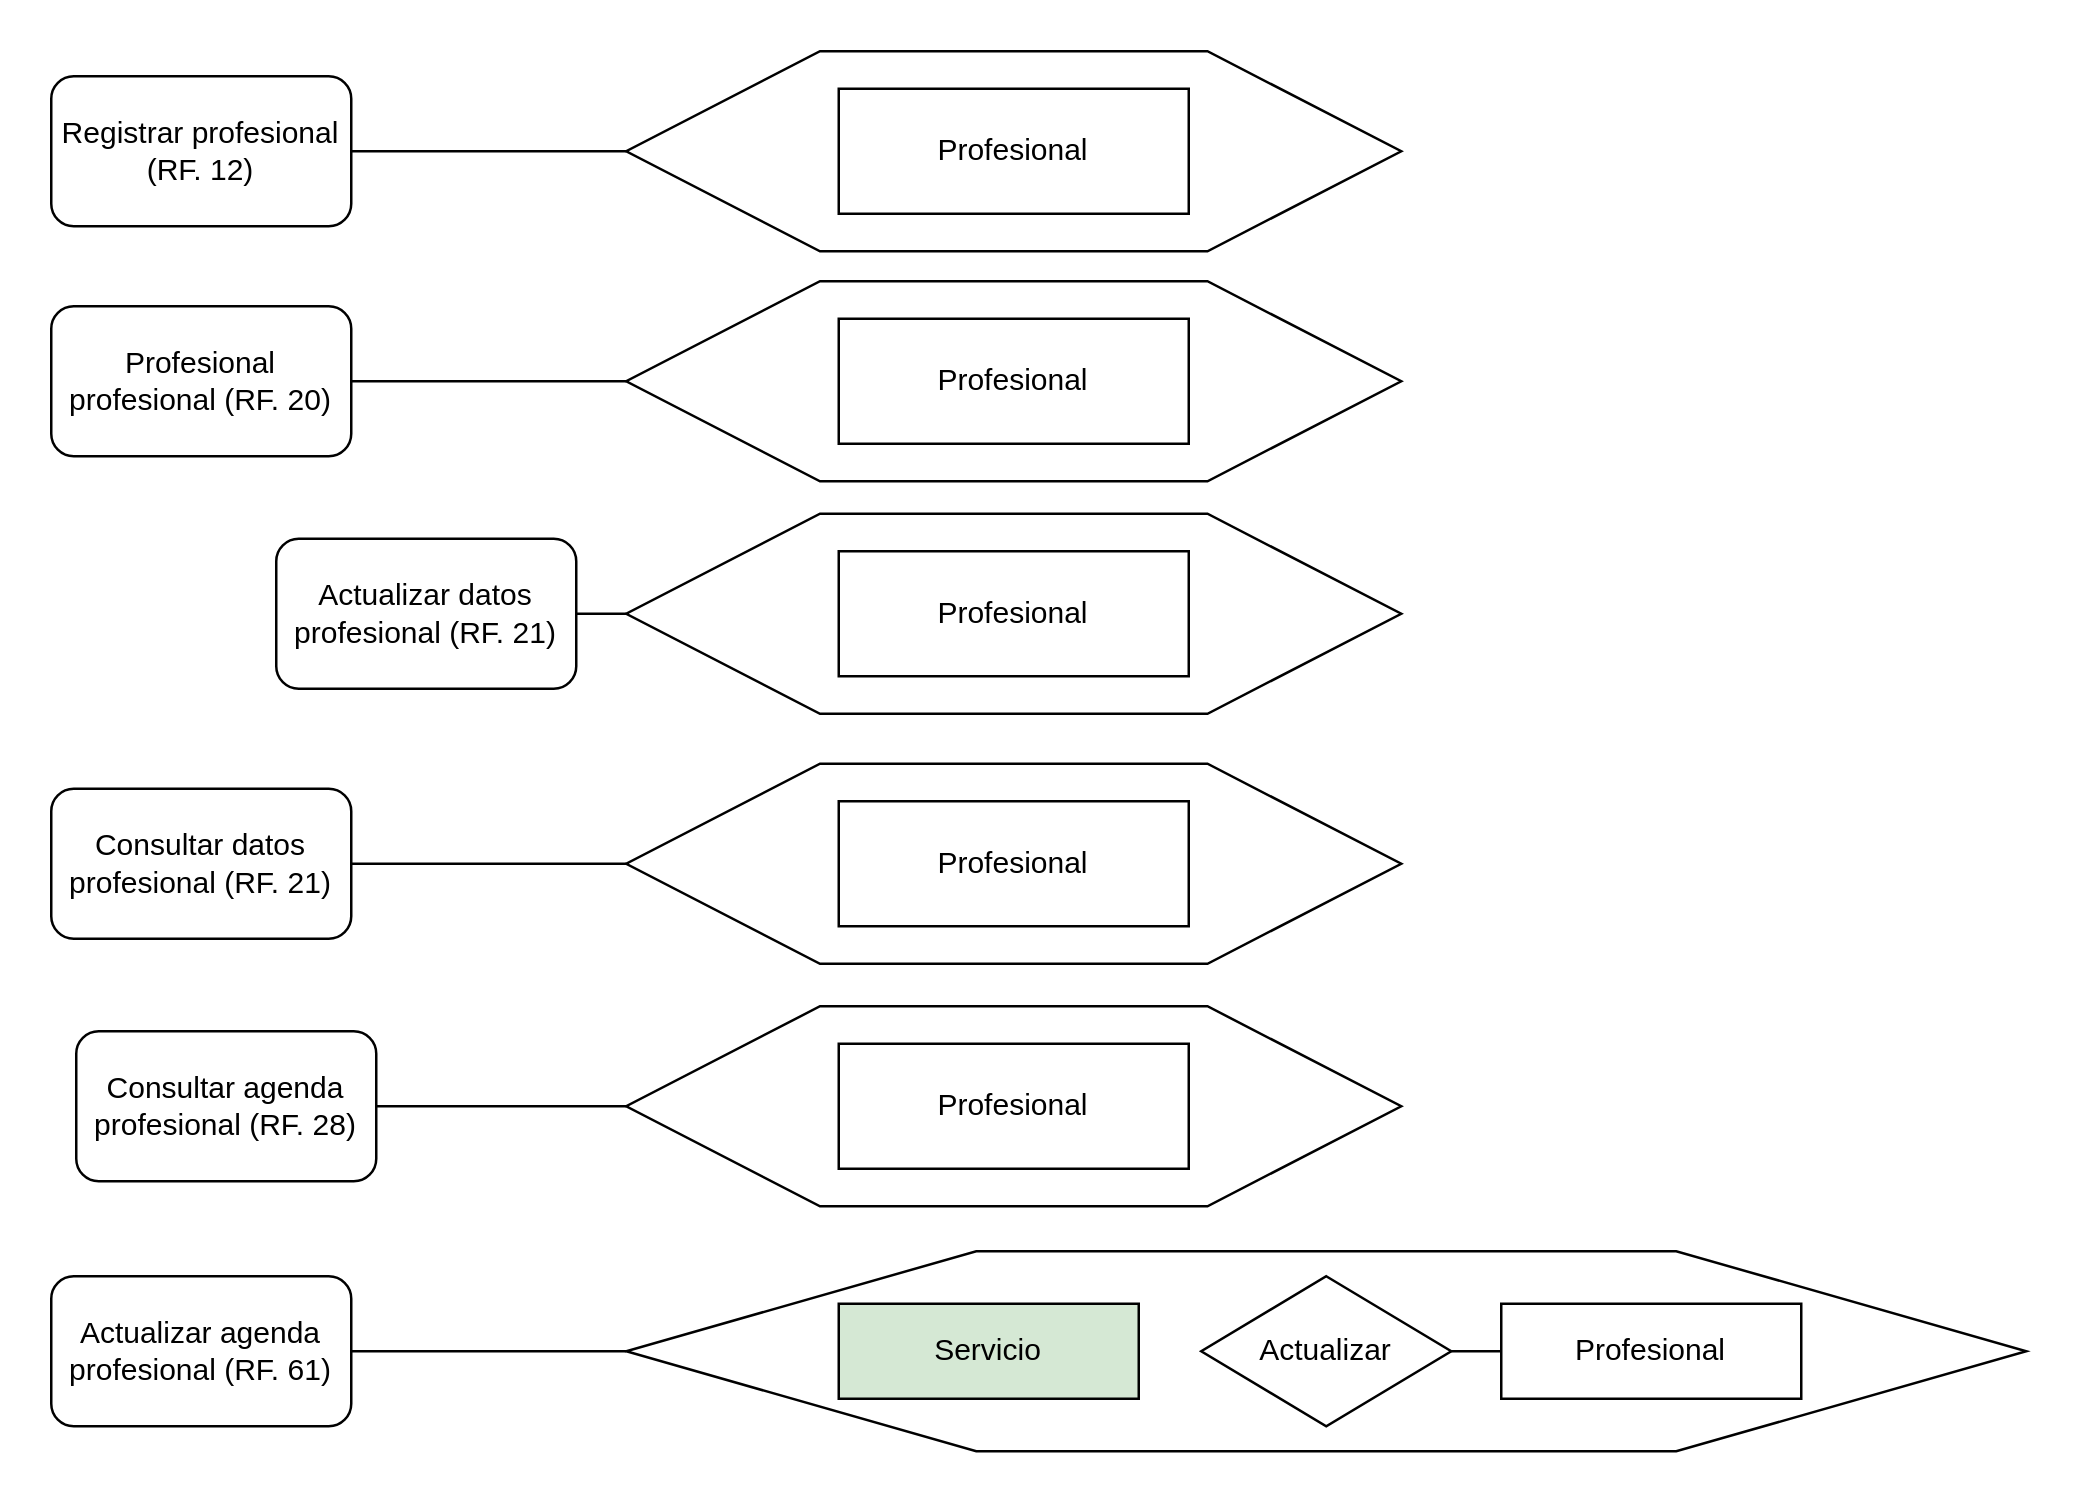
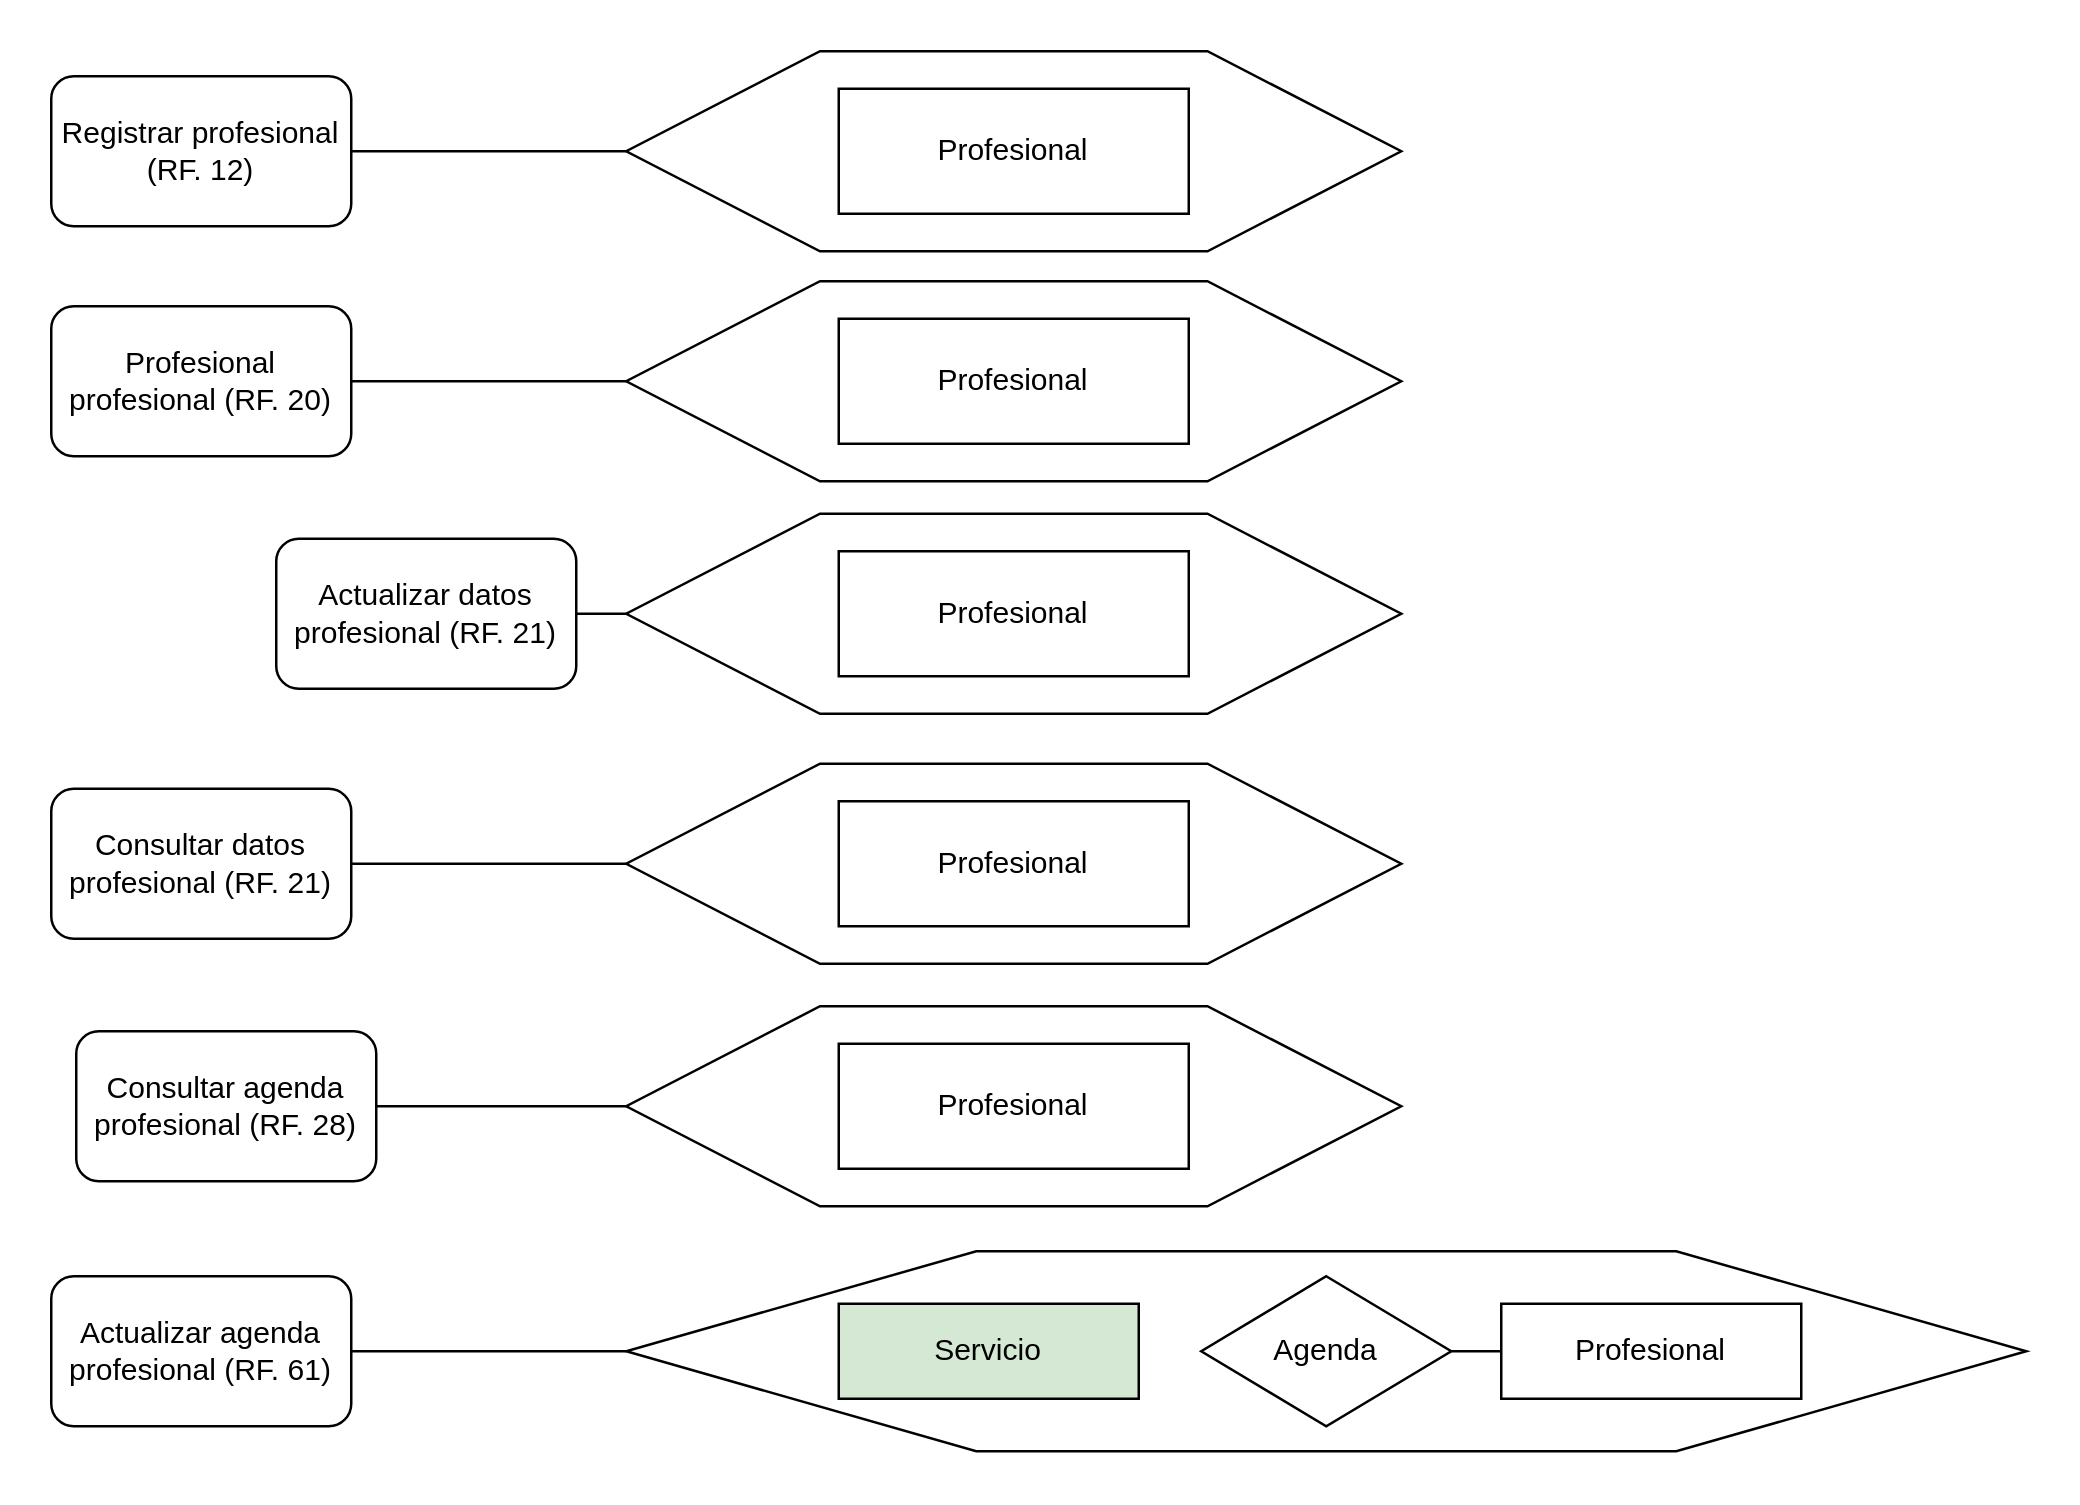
node "Actualizar": label "Actualizar" -> "Agenda"
